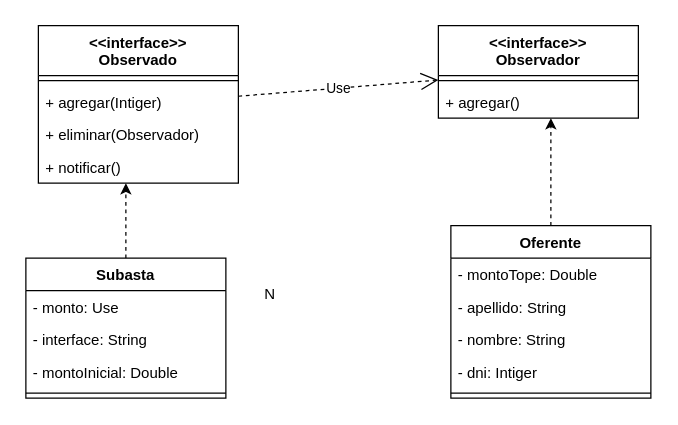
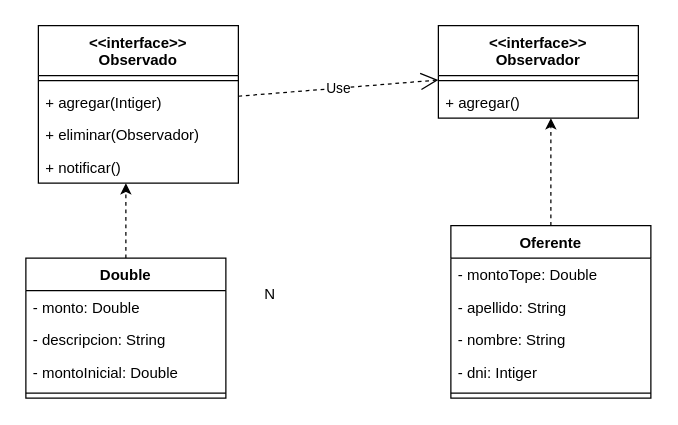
node "Subasta": label "Subasta" -> "Double"
node "- monto: Use": label "- monto: Use" -> "- monto: Double"
node "- interface: String": label "- interface: String" -> "- descripcion: String"
